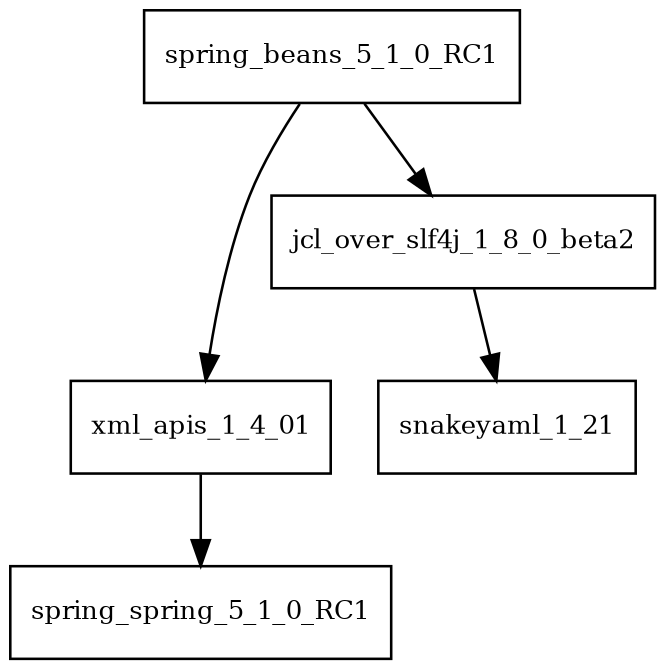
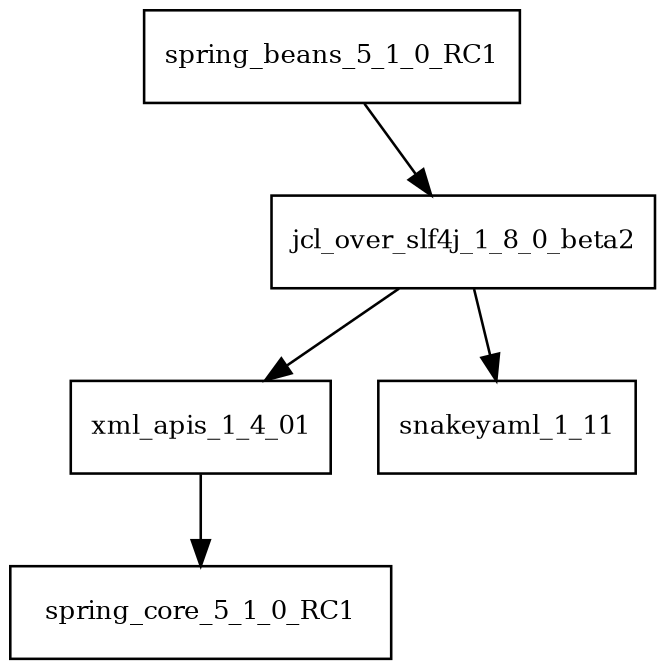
edge "spring_beans_5_1_0_RC1" -> "xml_apis_1_4_01": now "jcl_over_slf4j_1_8_0_beta2" -> "xml_apis_1_4_01"
node "snakeyaml_1_21": label "snakeyaml_1_21" -> "snakeyaml_1_11"
node "spring_spring_5_1_0_RC1": label "spring_spring_5_1_0_RC1" -> "spring_core_5_1_0_RC1"
